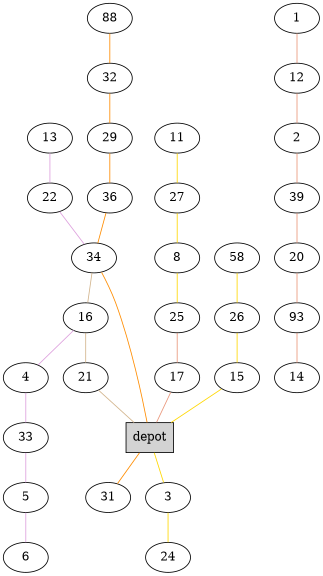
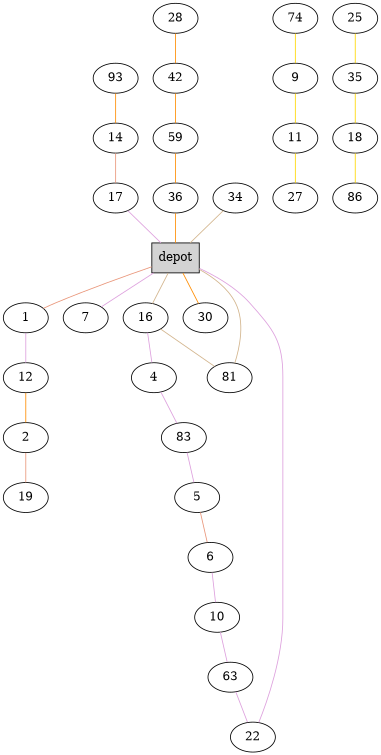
node "88": label "88" -> "28"
edge "1" -- "12": color darksalmon -> plum
node "32": label "32" -> "42"
node "9": added
node "35": added
edge "12" -- "2": color darksalmon -> darkorange
node "13": label "13" -> "63"
node "29": label "29" -> "59"
node "39": label "39" -> "19"
edge "22" -- "34": now "22" -- "depot"
edge "36" -- "34": now "36" -- "depot"
node "8": removed
node "58": label "58" -> "18"
node "20": removed
edge "depot" -- "1": added
edge "34" -- "16": now "depot" -- "16"
node "7": added
node "26": label "26" -> "86"
edge "34" -- "depot": color darkorange -> tan
edge "25" -- "17": now "14" -- "17"
edge "93" -- "14": color darksalmon -> darkorange
node "21": label "21" -> "81"
node "15": removed
edge "17" -- "depot": color darksalmon -> plum
node "33": label "33" -> "83"
node "31": label "31" -> "30"
node "3": removed
edge "5" -- "6": color plum -> darksalmon
node "24": label "24" -> "74"
node "10": added
